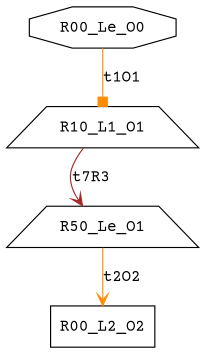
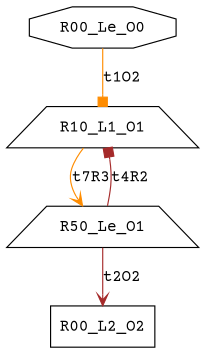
edge "R00_Le_O0" -> "R10_L1_O1": label "t1O1" -> "t1O2"
edge "R10_L1_O1" -> "R50_Le_O1": color brown -> darkorange
edge "R50_Le_O1" -> "R10_L1_O1": added, label "t4R2"
edge "R50_Le_O1" -> "R00_L2_O2": color darkorange -> brown
